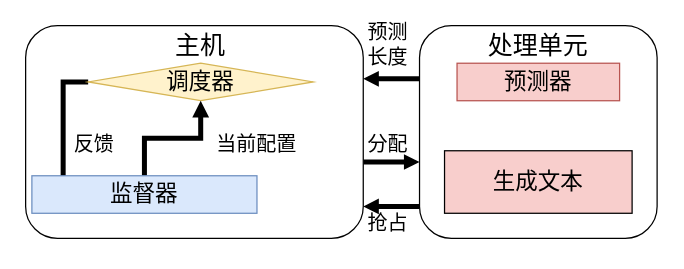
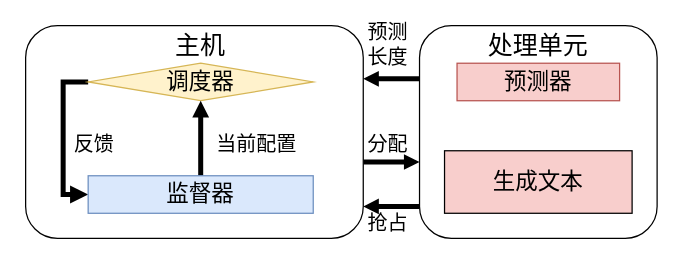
node "监督器": moved (144, 194) -> (201, 194)
